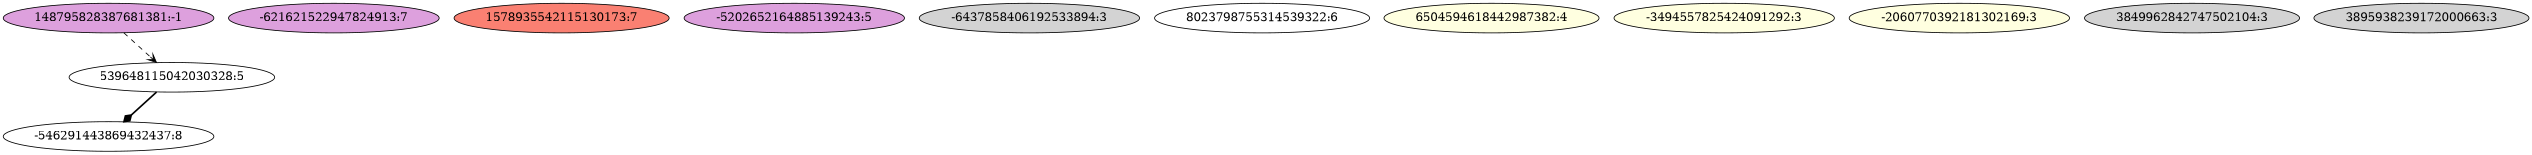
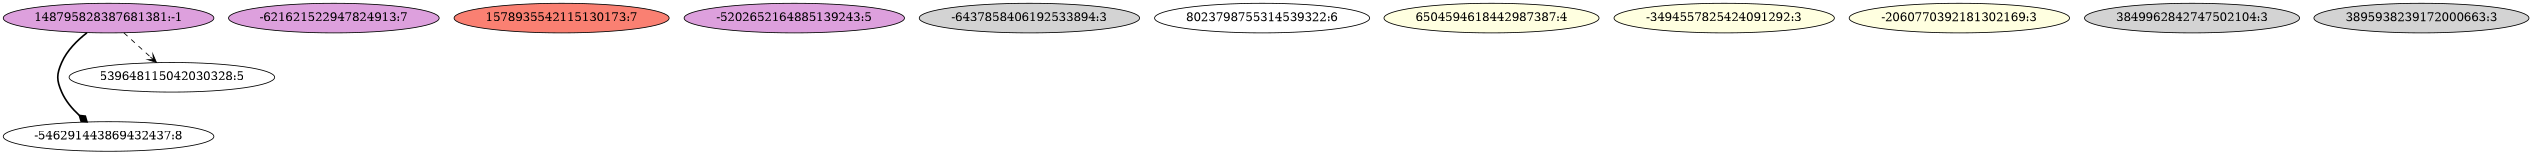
node "6504594618442987382:4": label "6504594618442987382:4" -> "6504594618442987387:4"
edge "539648115042030328:5" -> "-546291443869432437:8": now "148795828387681381:-1" -> "-546291443869432437:8"
